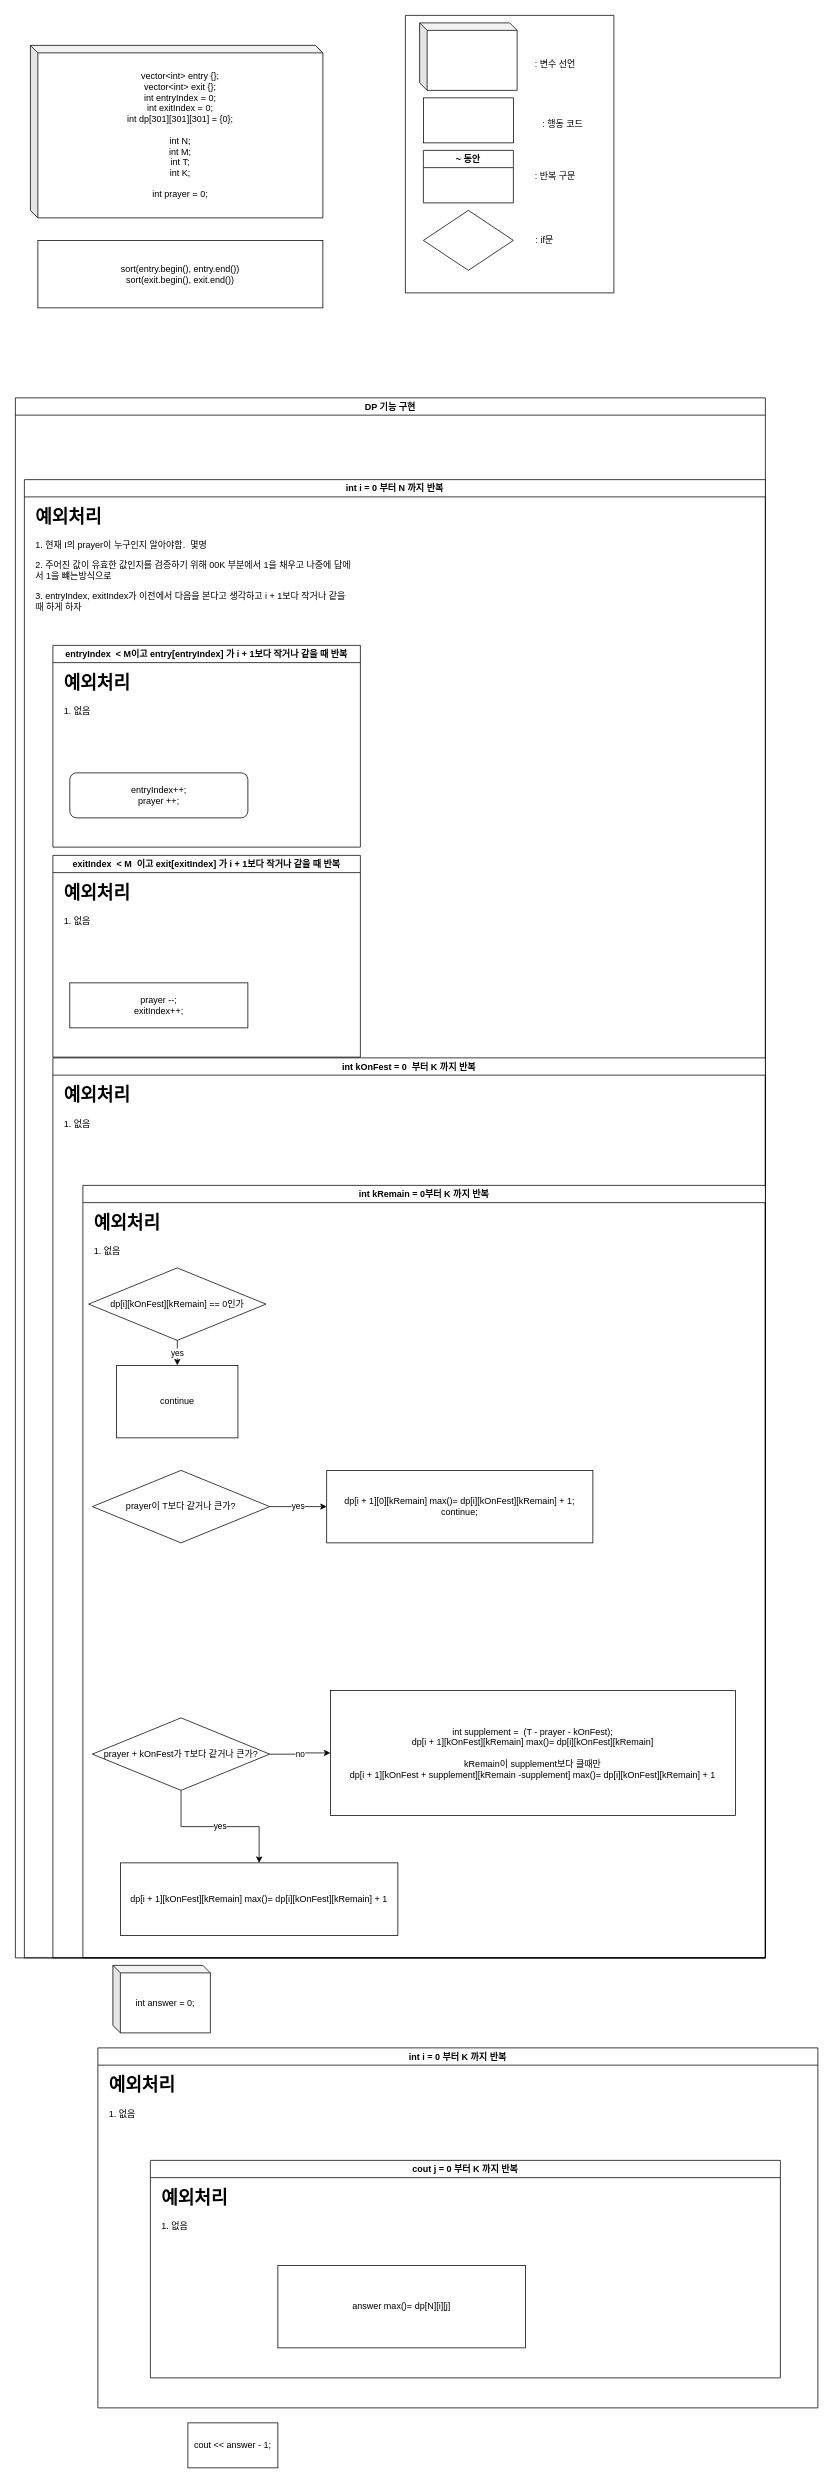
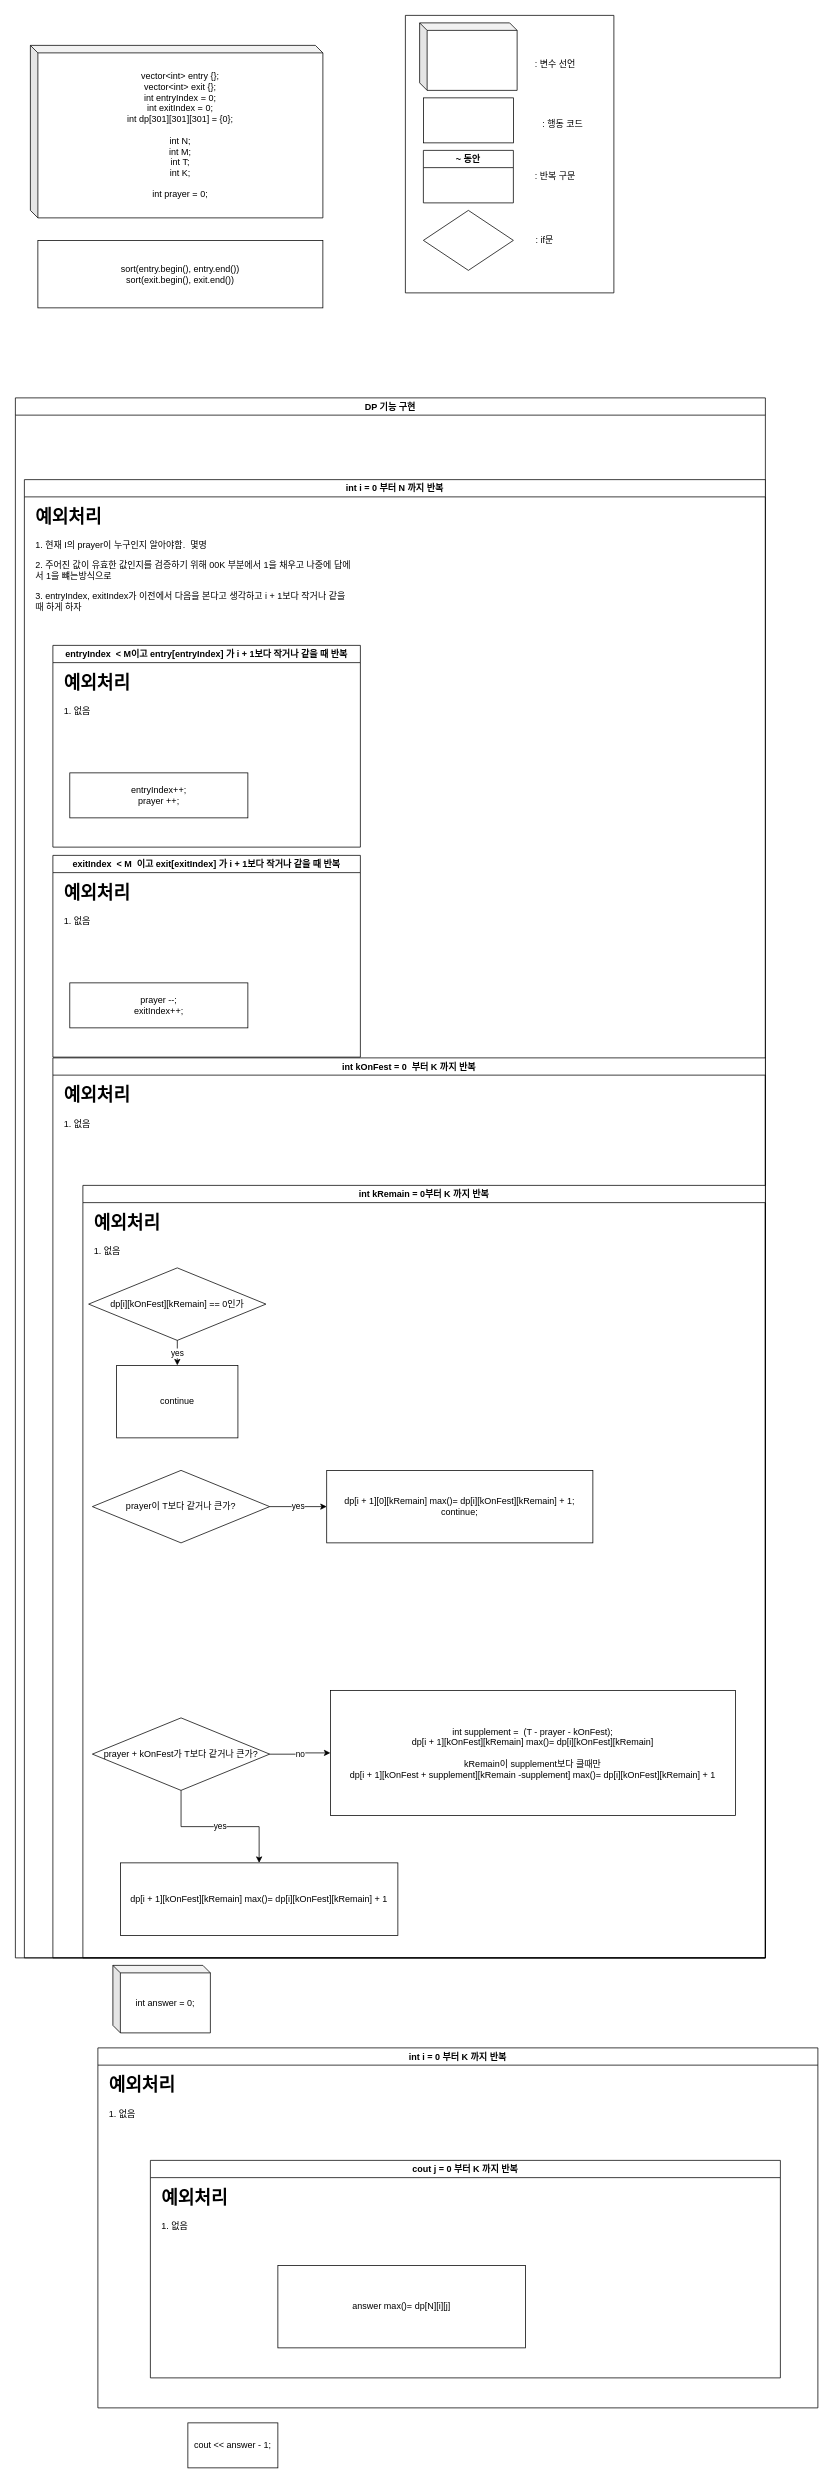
node "entryIndex++; prayer ++;": shape rounded rectangle -> rectangle
